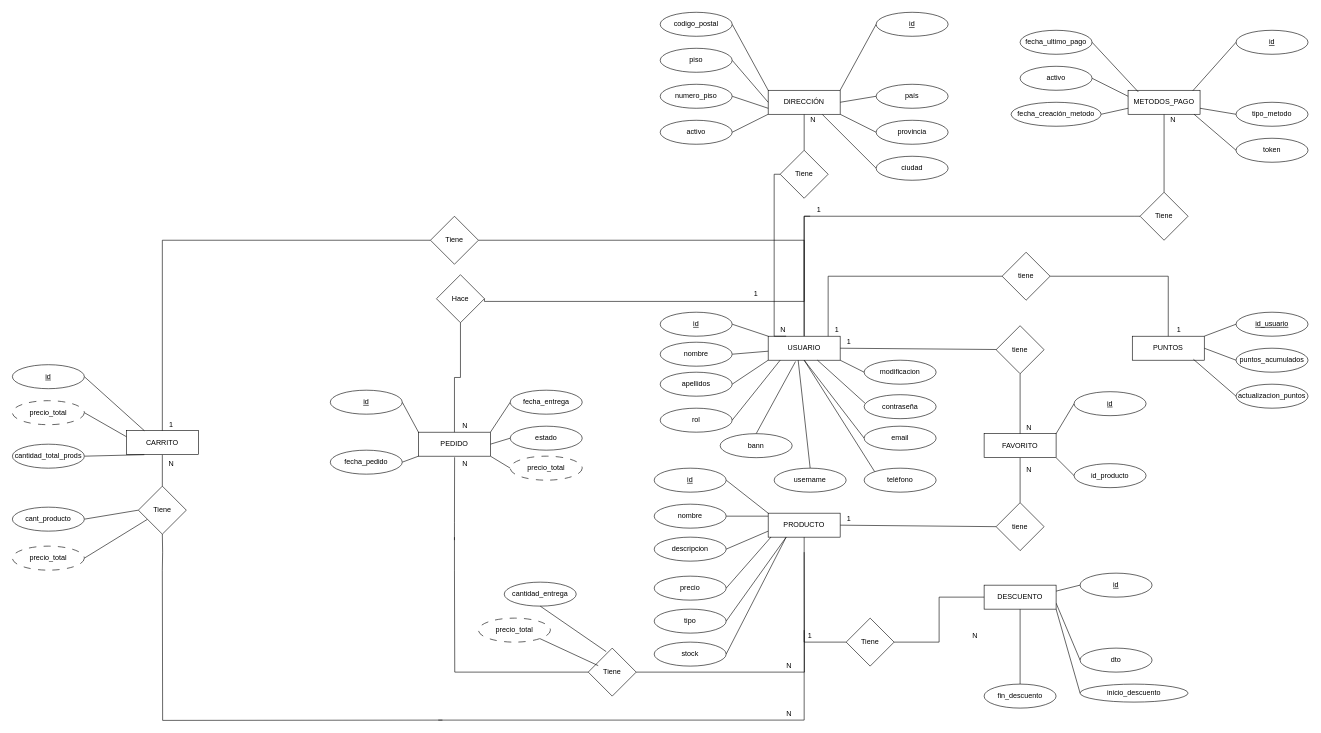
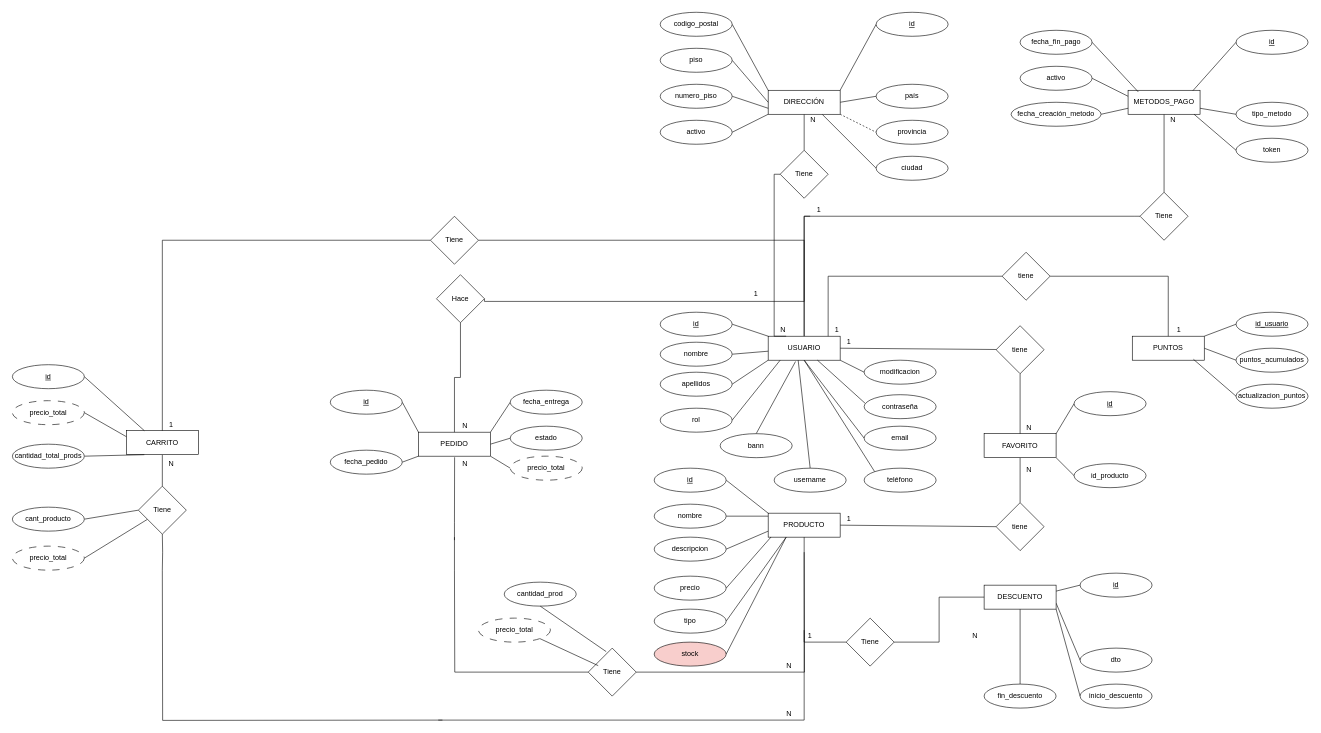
node "fecha_ultimo_pago": label "fecha_ultimo_pago" -> "fecha_fin_pago"
edge "DIRECCIÓN" -- "provincia": style solid -> dashed
node "cantidad_entrega": label "cantidad_entrega" -> "cantidad_prod"
node "stock": fillcolor #ffffff -> #f8cecc
node "inicio_descuento": size 108x18 -> 72x24
